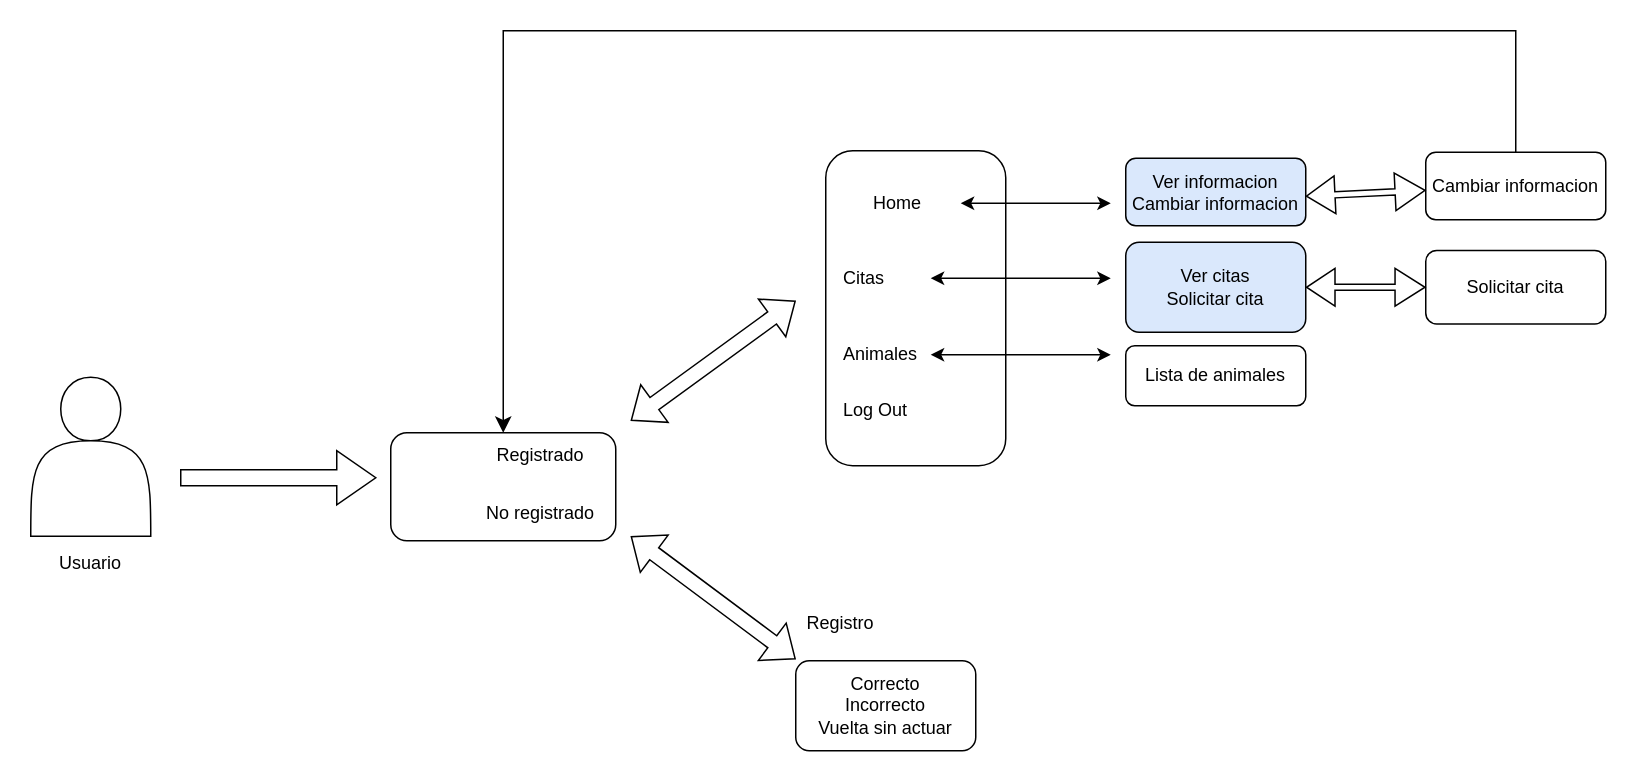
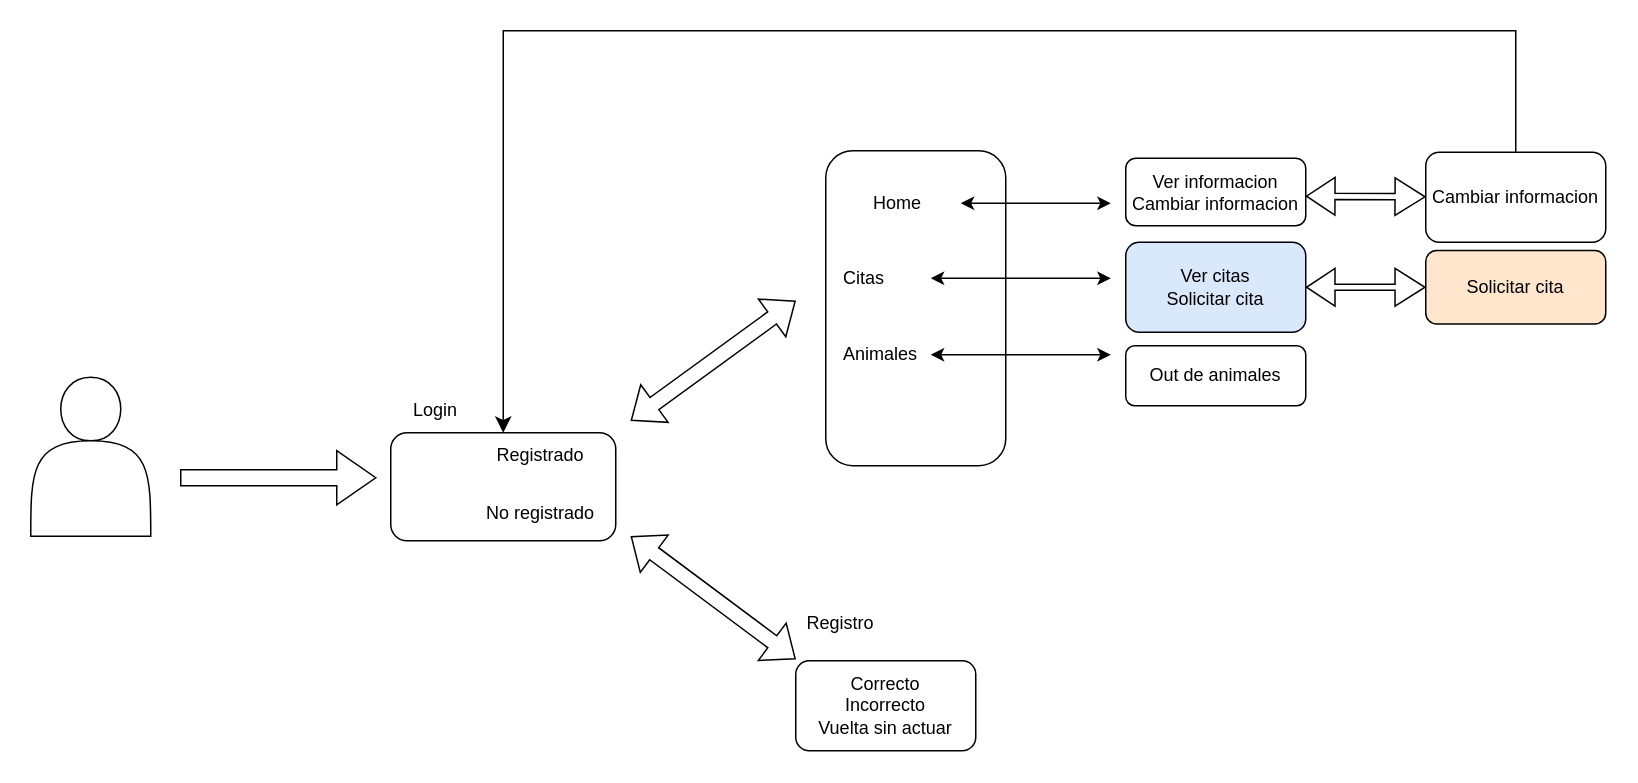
node "Cambiar informacion": size 180x68 -> 180x90
node "Ver informacion Cambiar informacion": fillcolor #dae8fc -> #ffffff
node "Solicitar cita": fillcolor #ffffff -> #ffe6cc
node "Lista de animales": label "Lista de animales" -> "Out de animales"
node "Login": added
node "Log Out": removed
node "Usuario": removed
